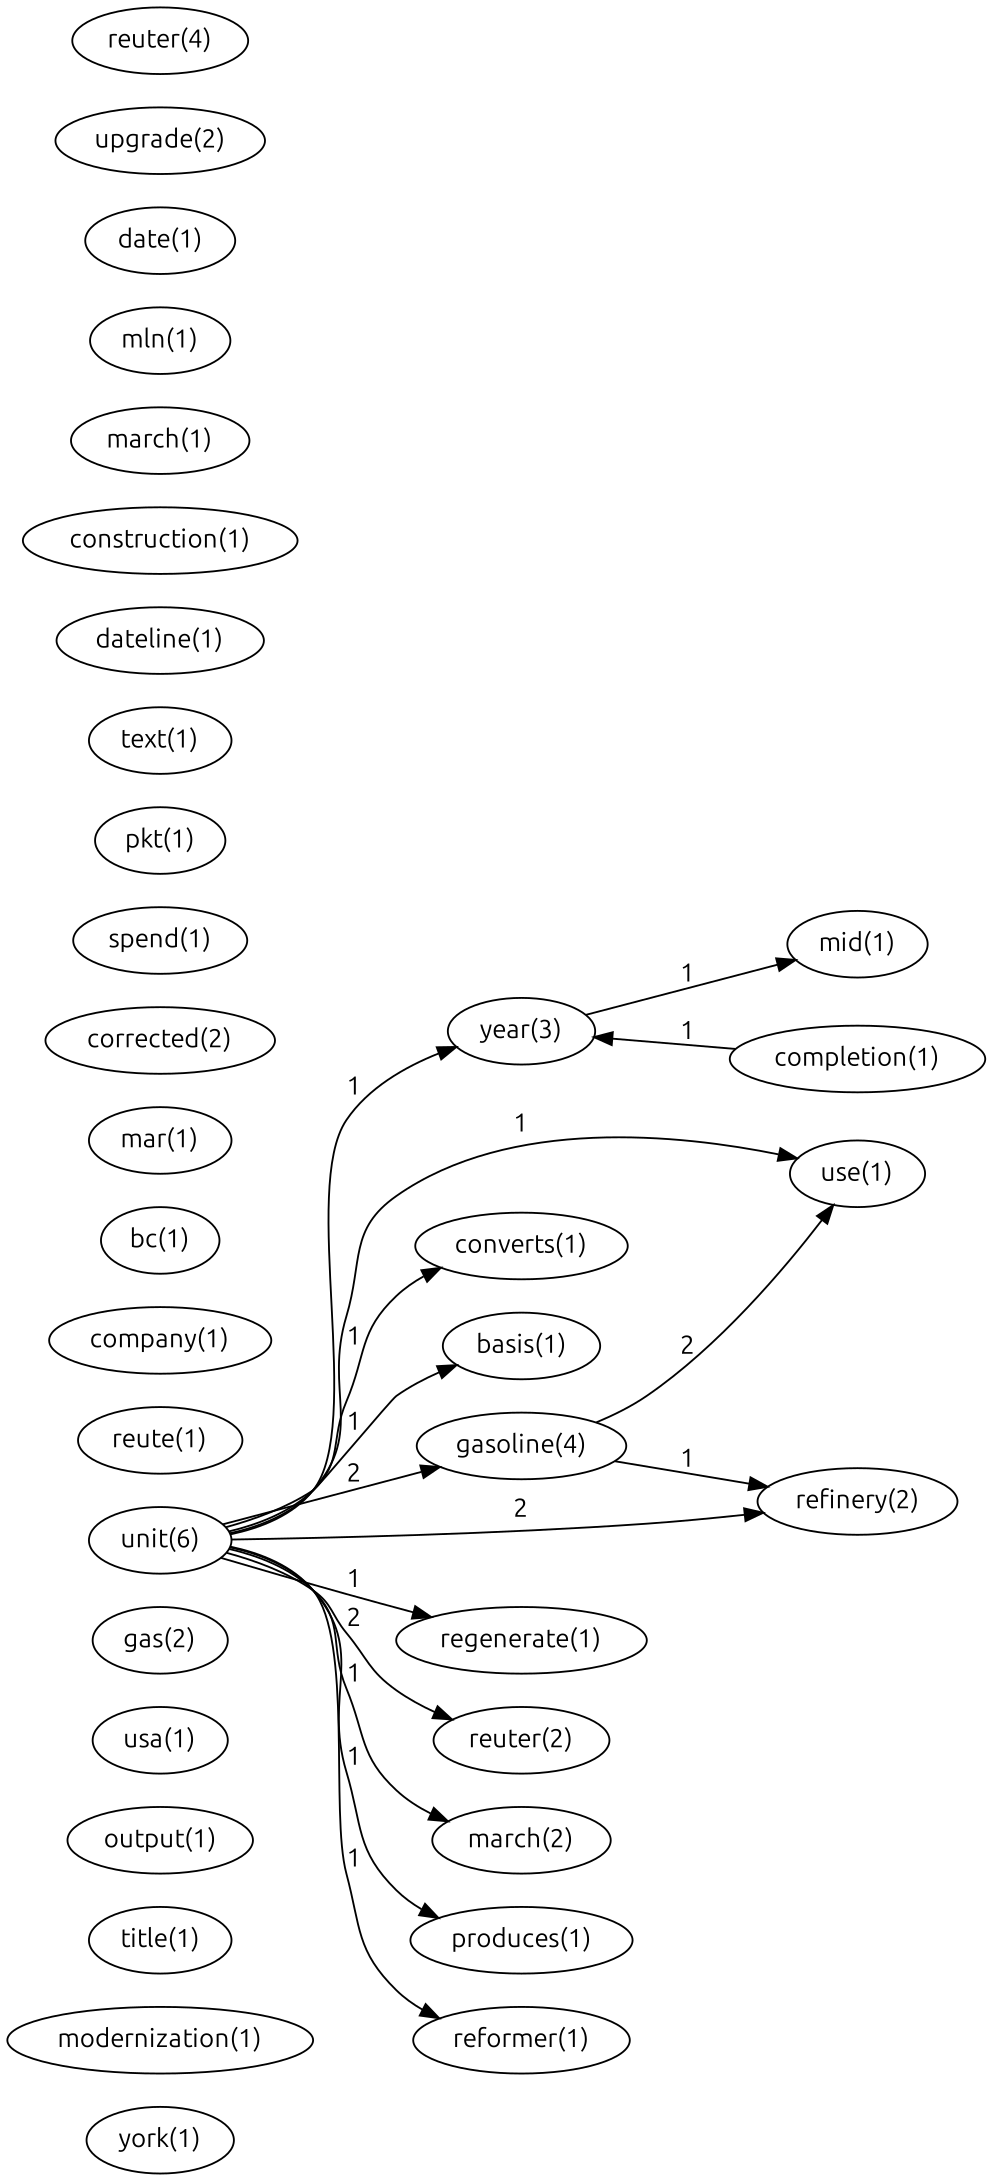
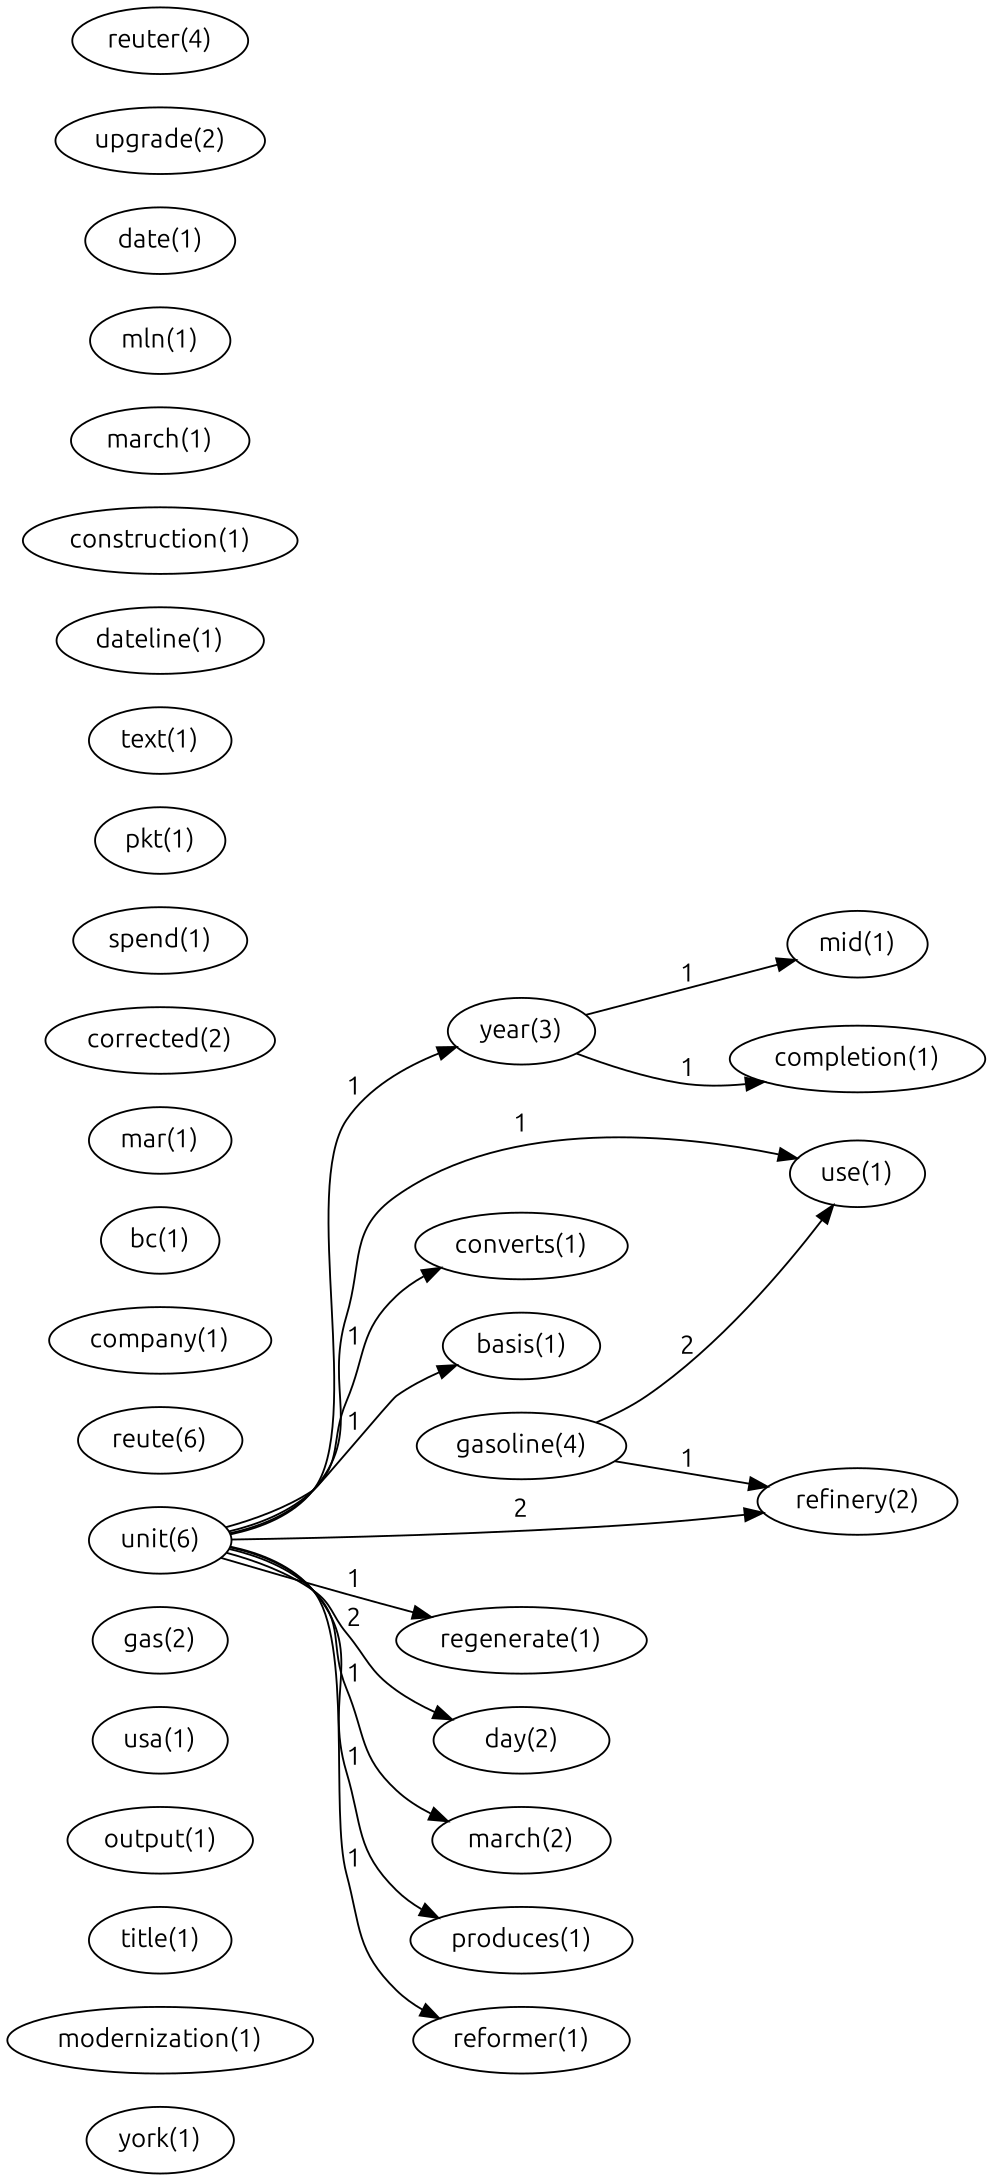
edge "completion(1)" -> "year(3)": reversed
node "reute(1)": label "reute(1)" -> "reute(6)"
edge "unit(6)" -> "gasoline(4)": removed, label "2"
node "reuter(2)": label "reuter(2)" -> "day(2)"
